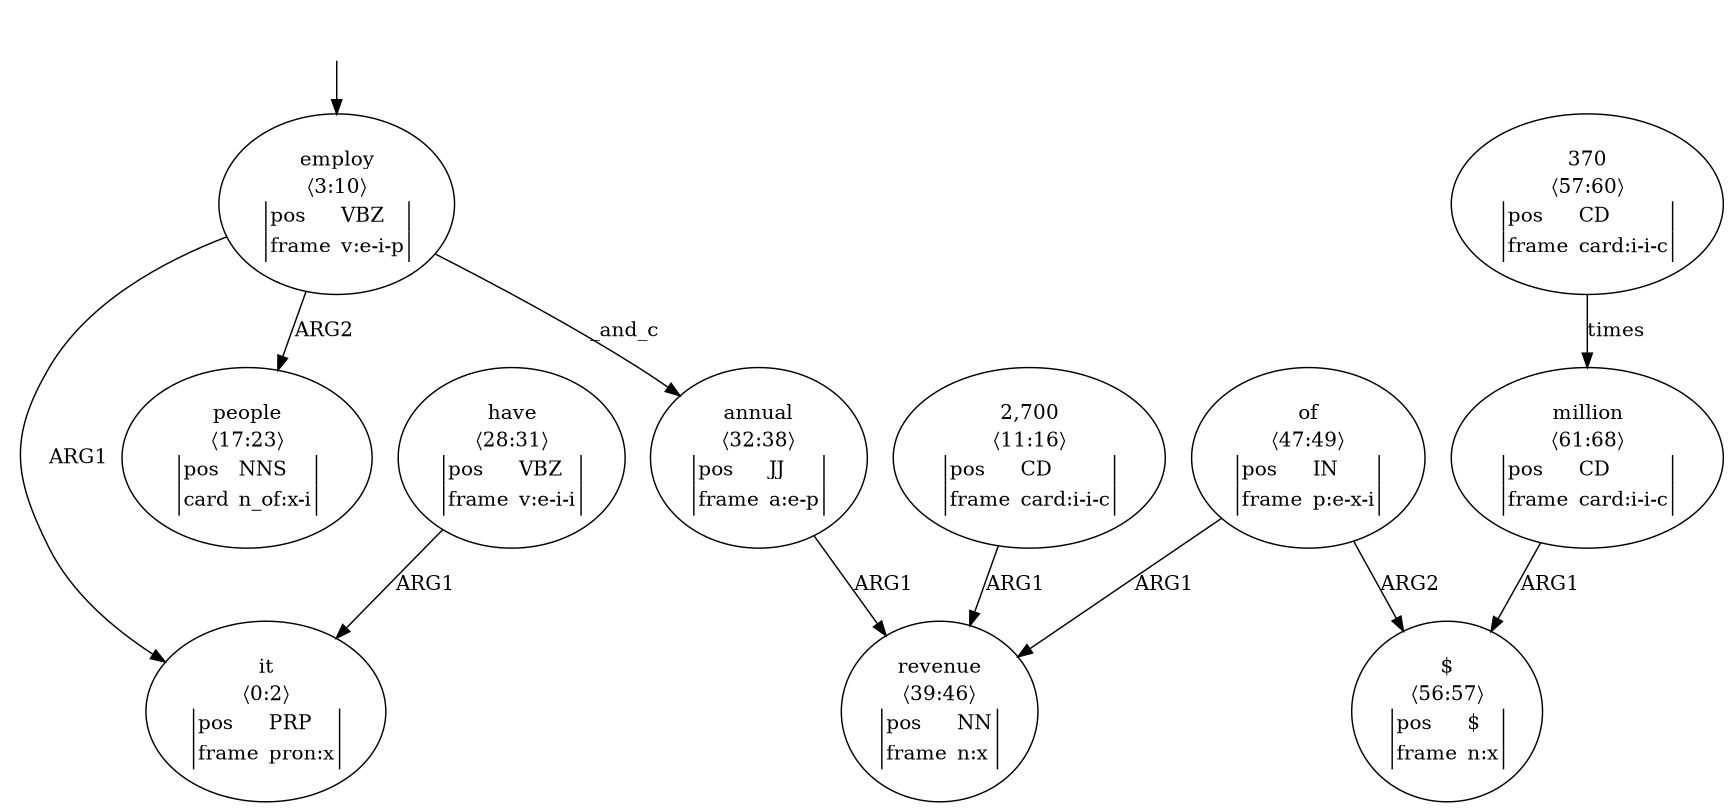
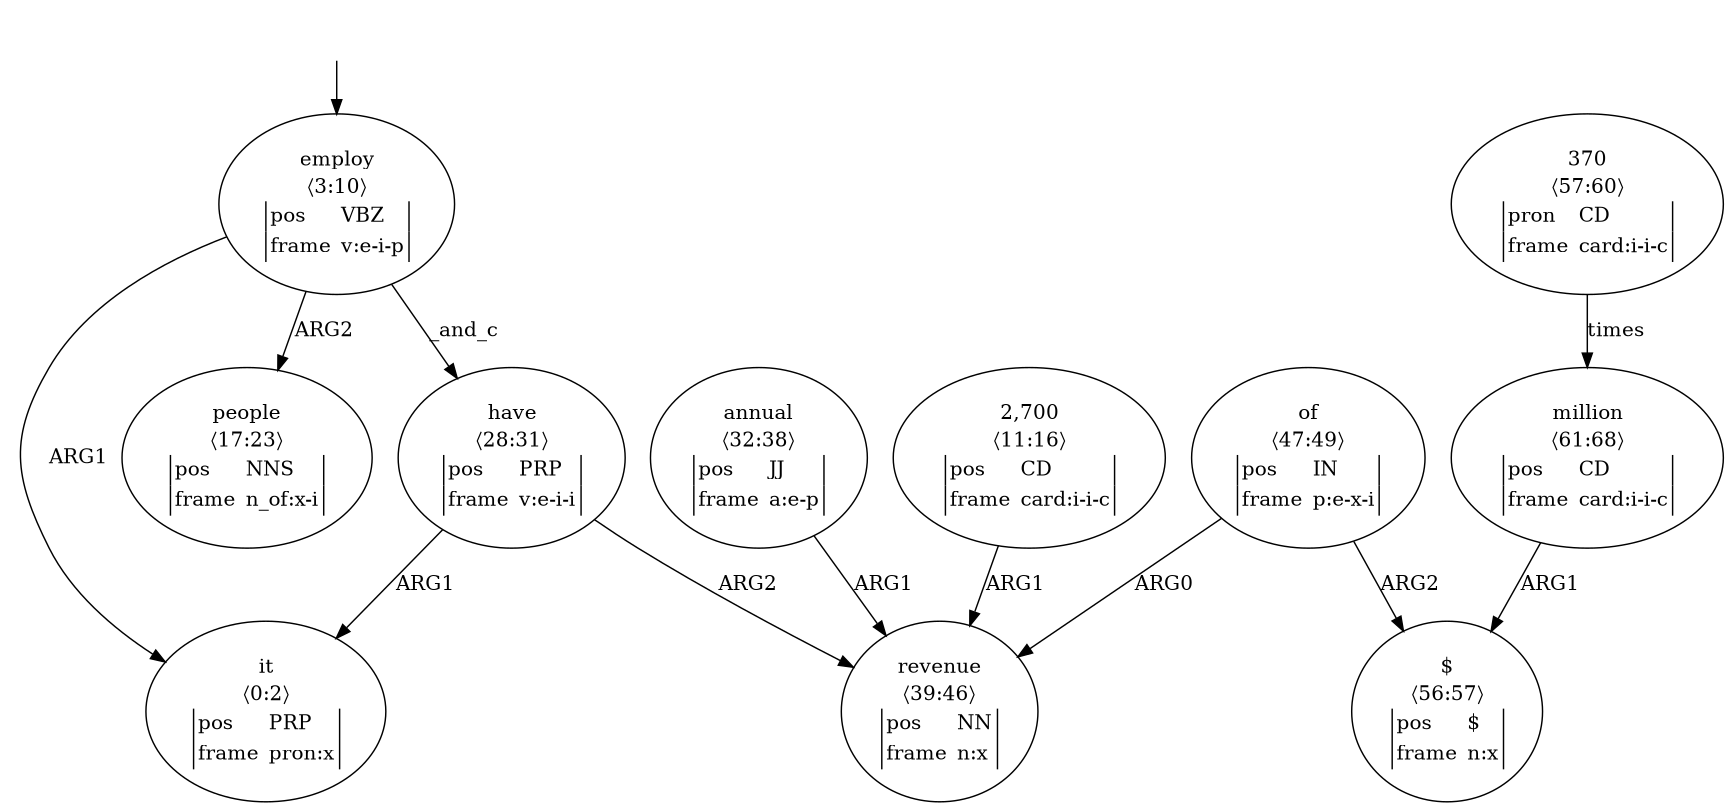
node "370": text "pos" -> "pron"
edge "employ" -> "annual": now "employ" -> "have"
node "have": text "VBZ" -> "PRP"
node "people": text "card" -> "frame"
edge "of" -> "revenue": label "ARG1" -> "ARG0"
edge "have" -> "revenue": added, label "ARG2"
